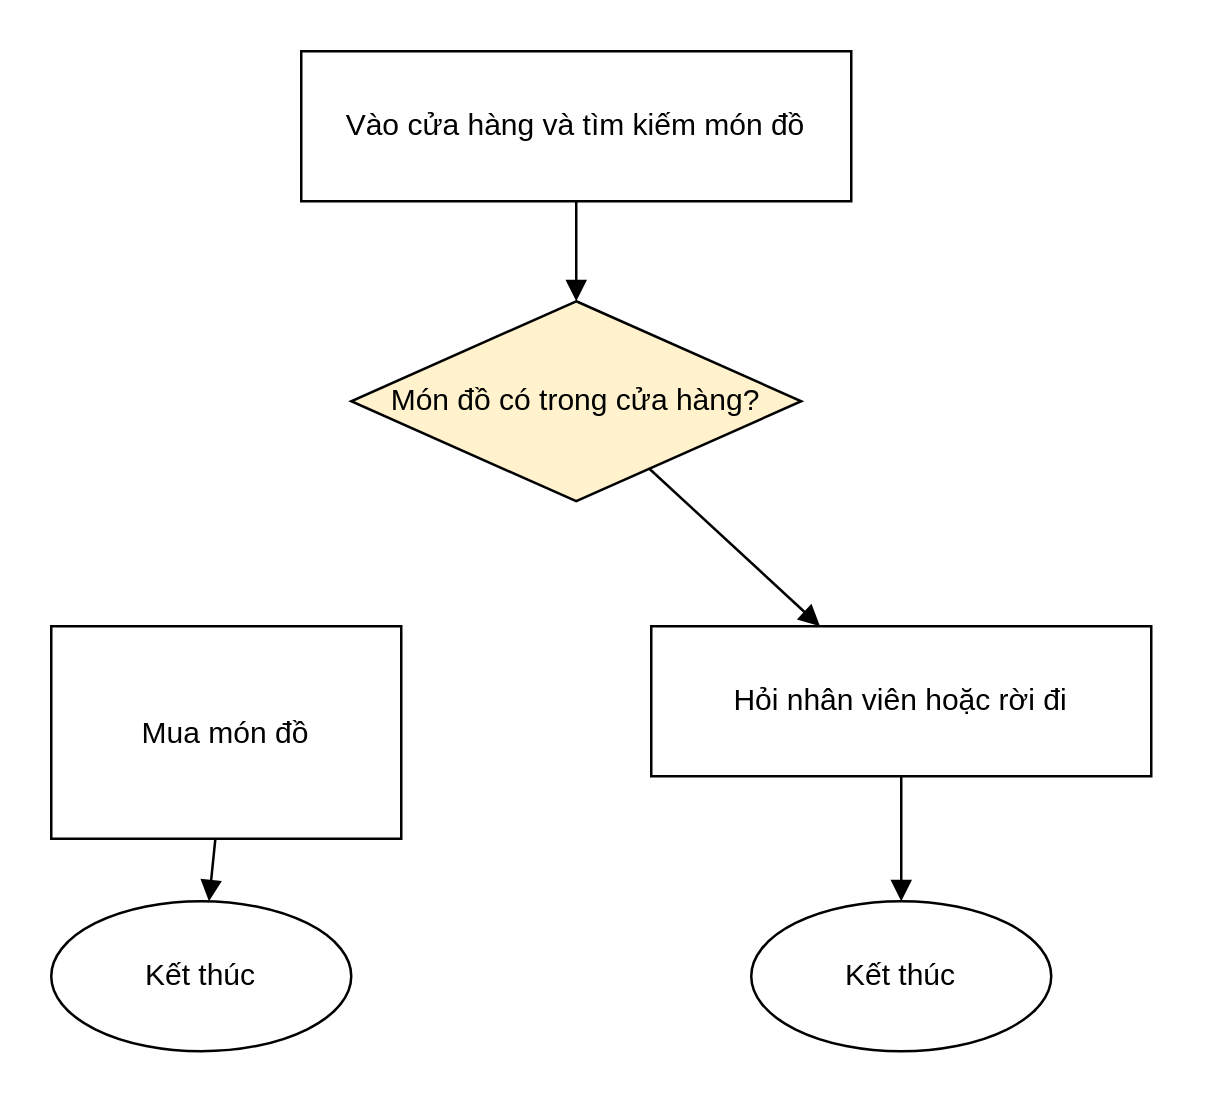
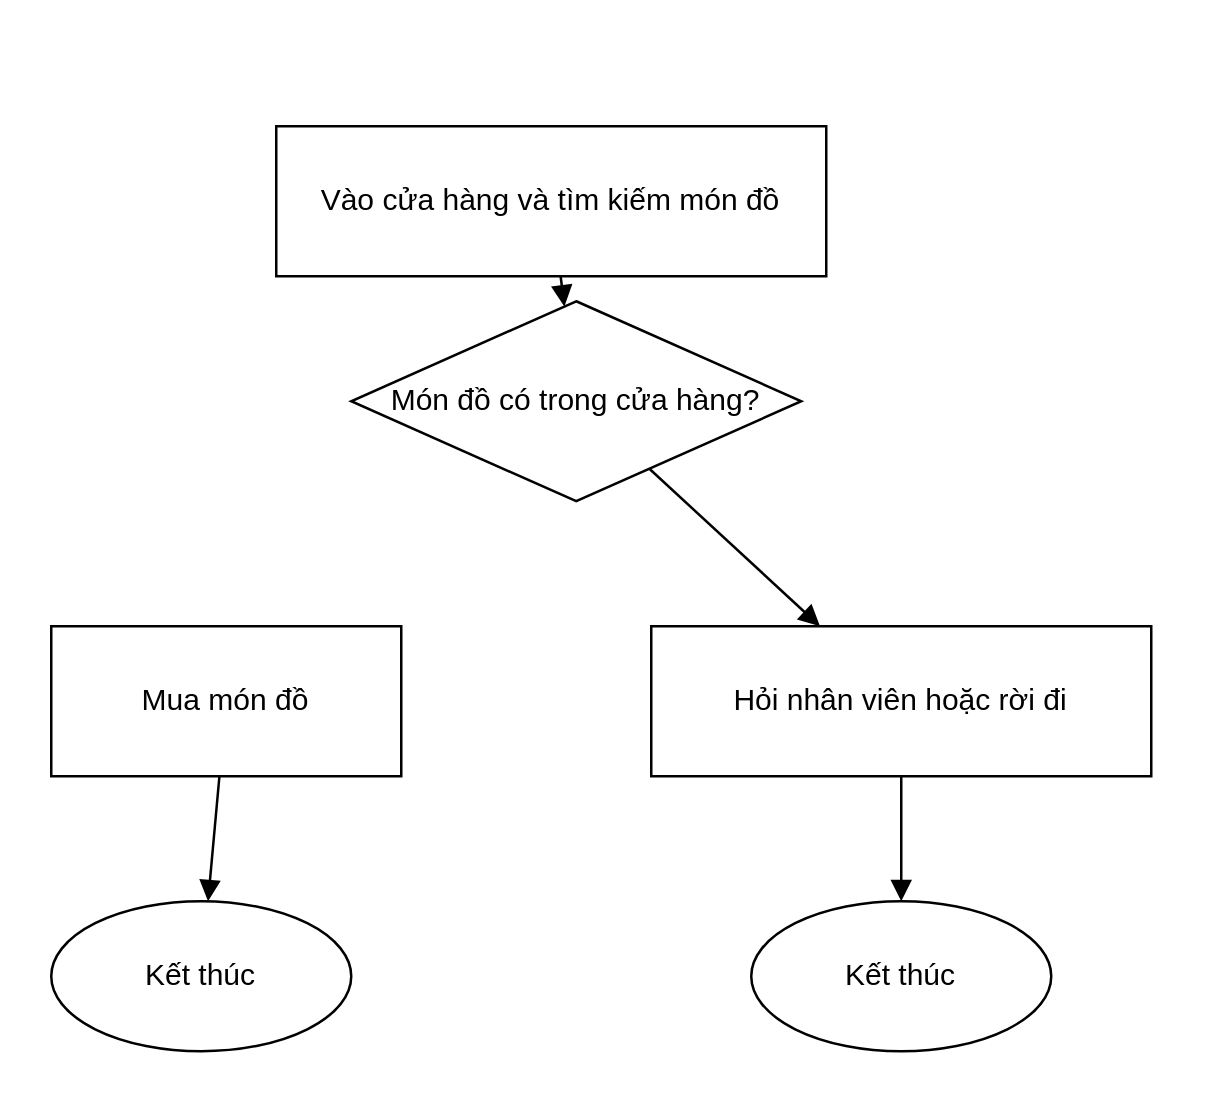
node "Vào cửa hàng và tìm kiếm món đồ": moved (576, 126) -> (551, 201)
node "Món đồ có trong cửa hàng?": fillcolor #fff2cc -> #ffffff
node "Mua món đồ": size 350x213 -> 350x150
